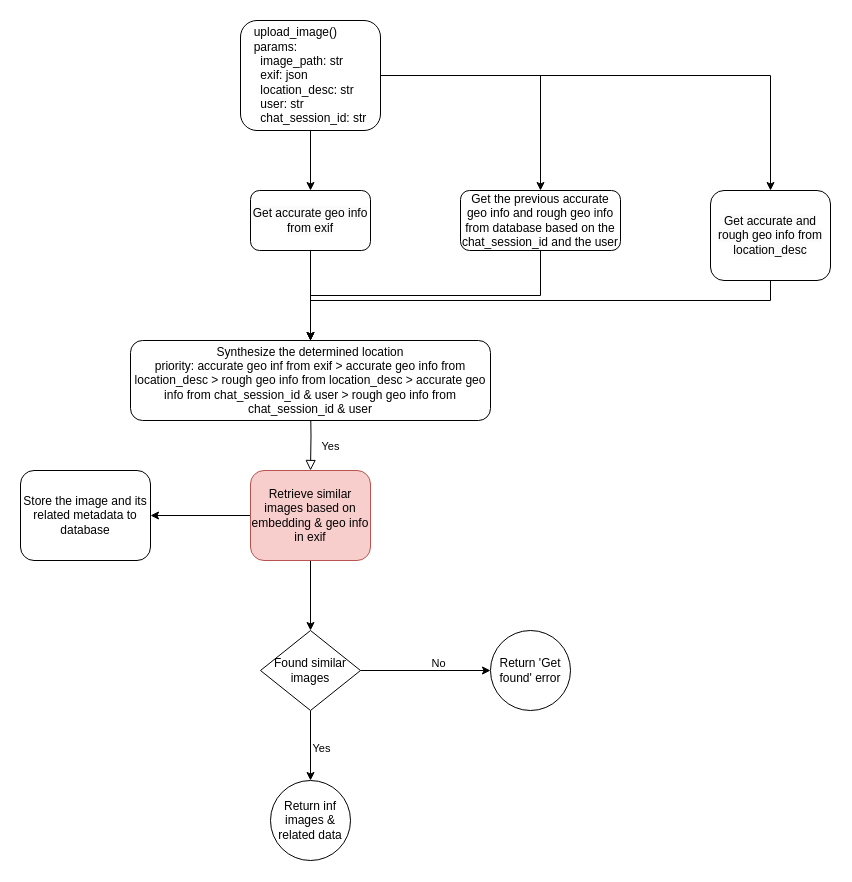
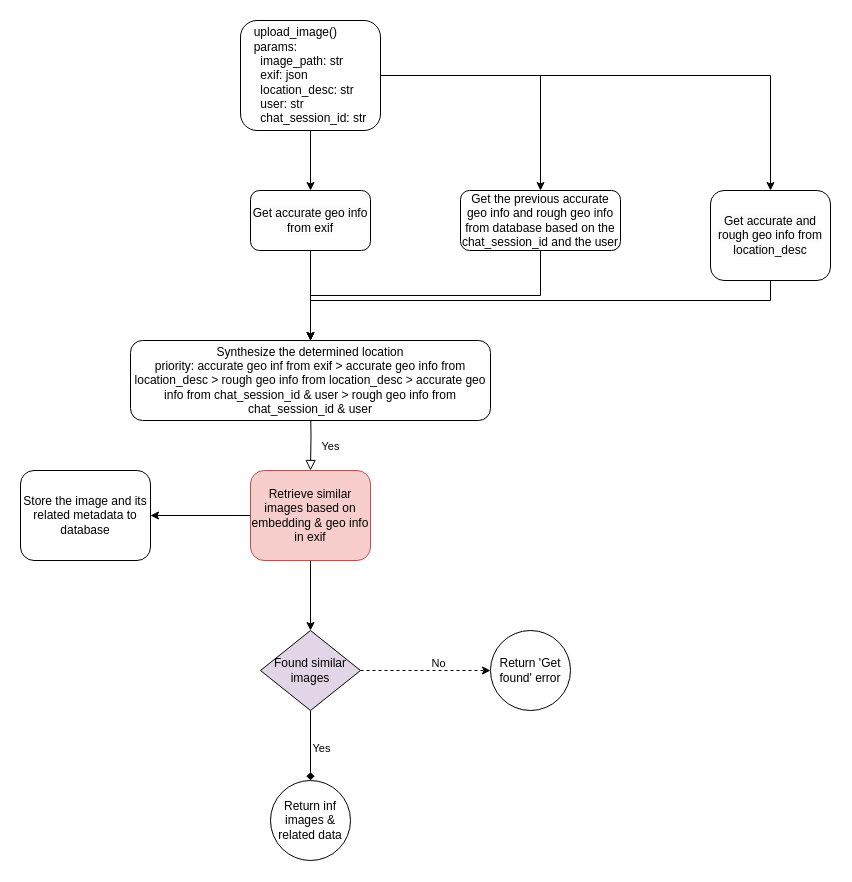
node "Found similar images": fillcolor #ffffff -> #e1d5e7
edge "Found similar images" -> "Return 'Get found' error": style solid -> dashed
edge "Found similar images" -> "Return inf images & related data": arrowhead classic -> diamond
